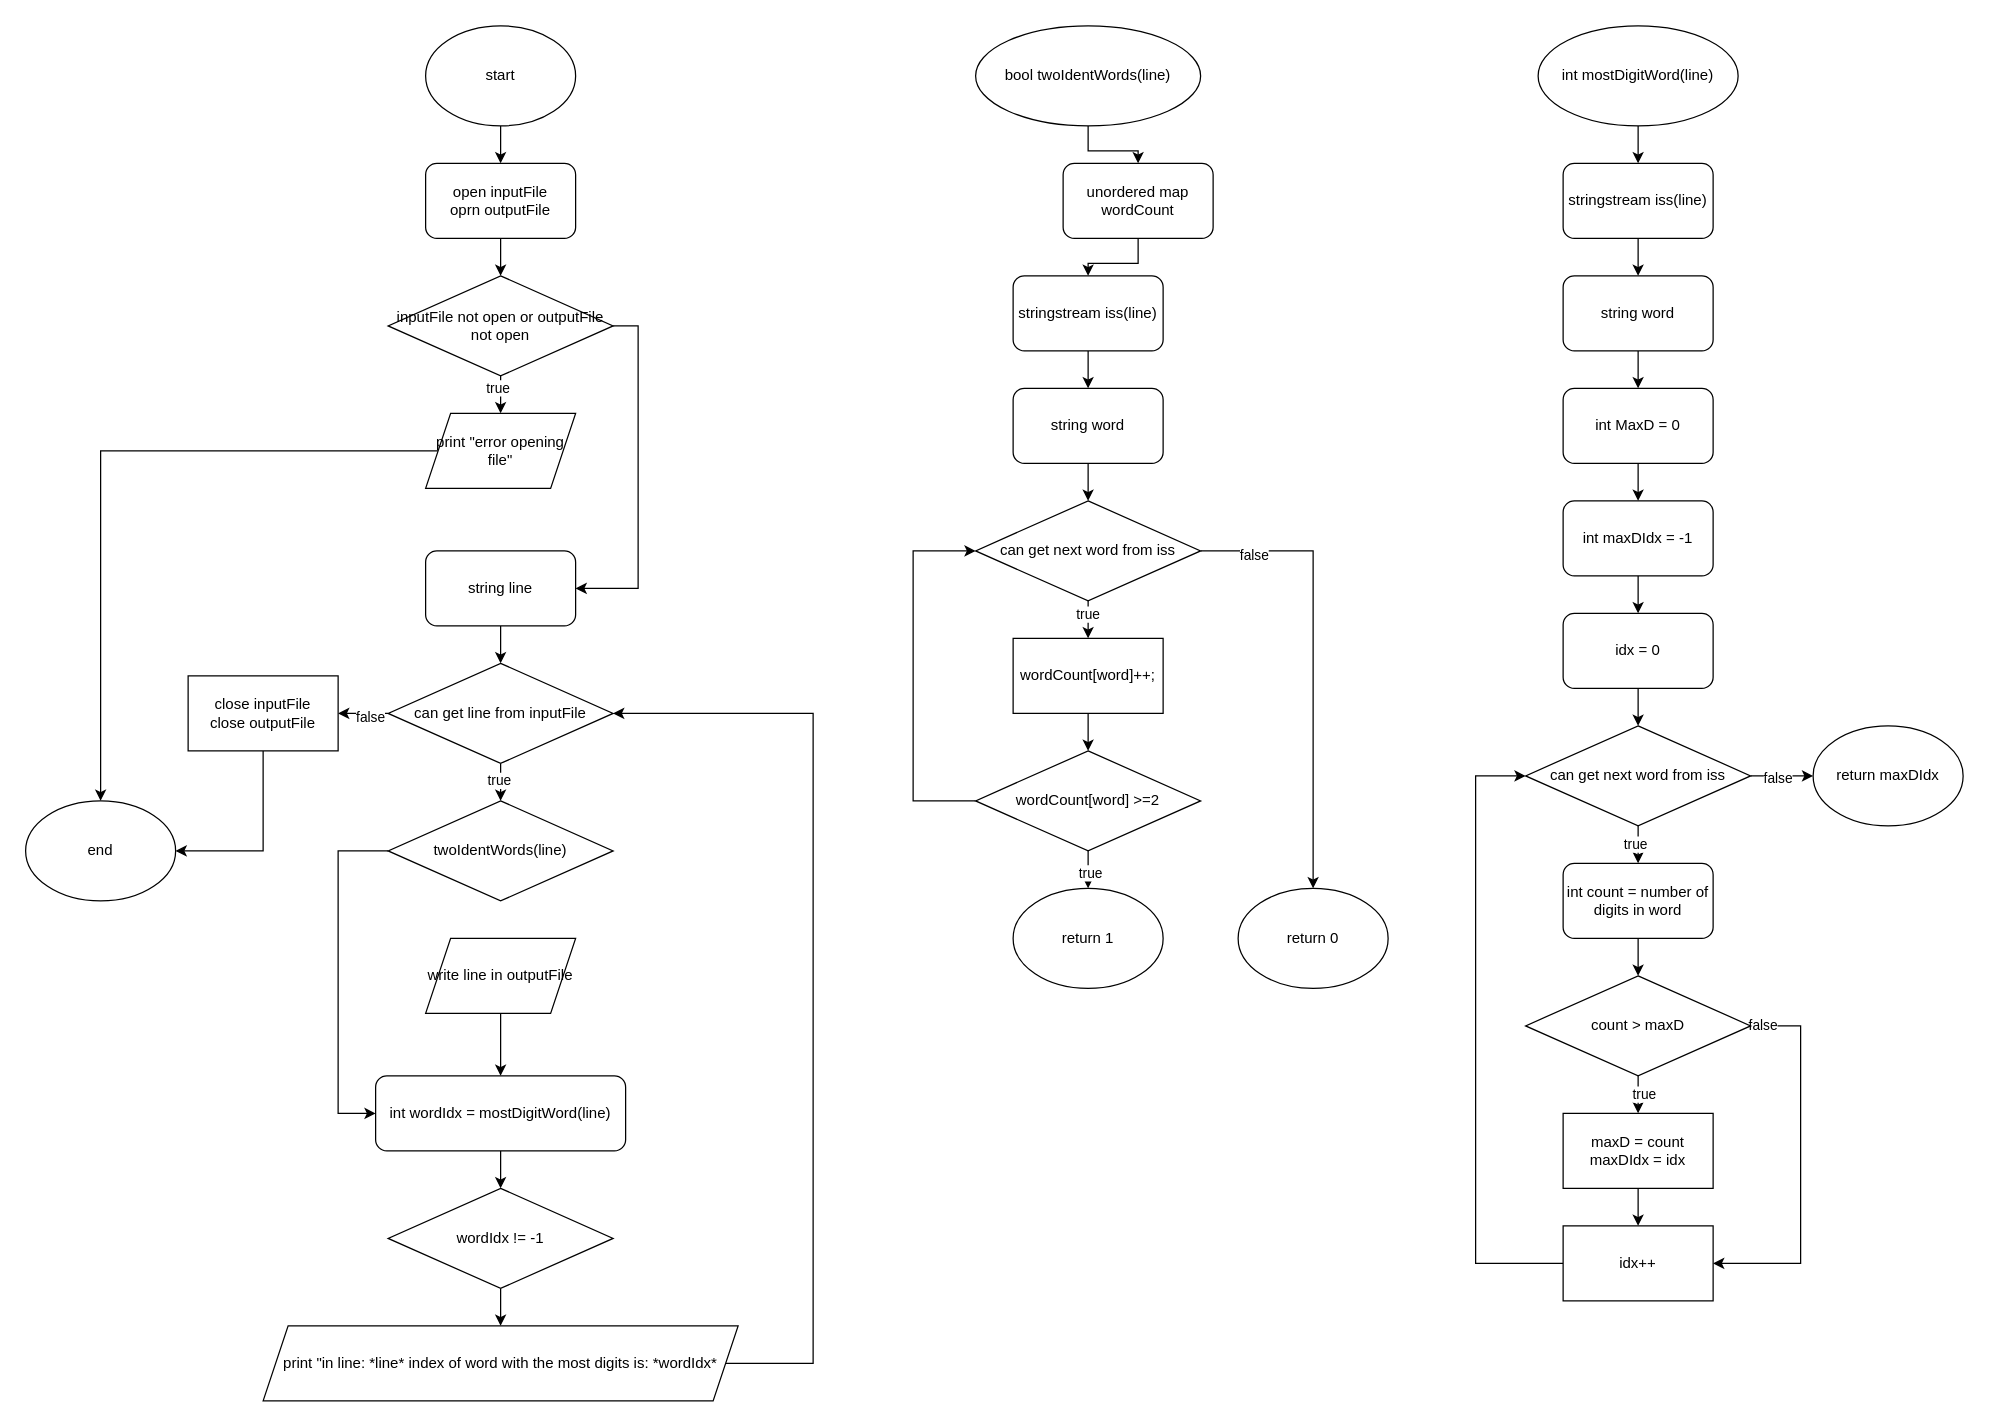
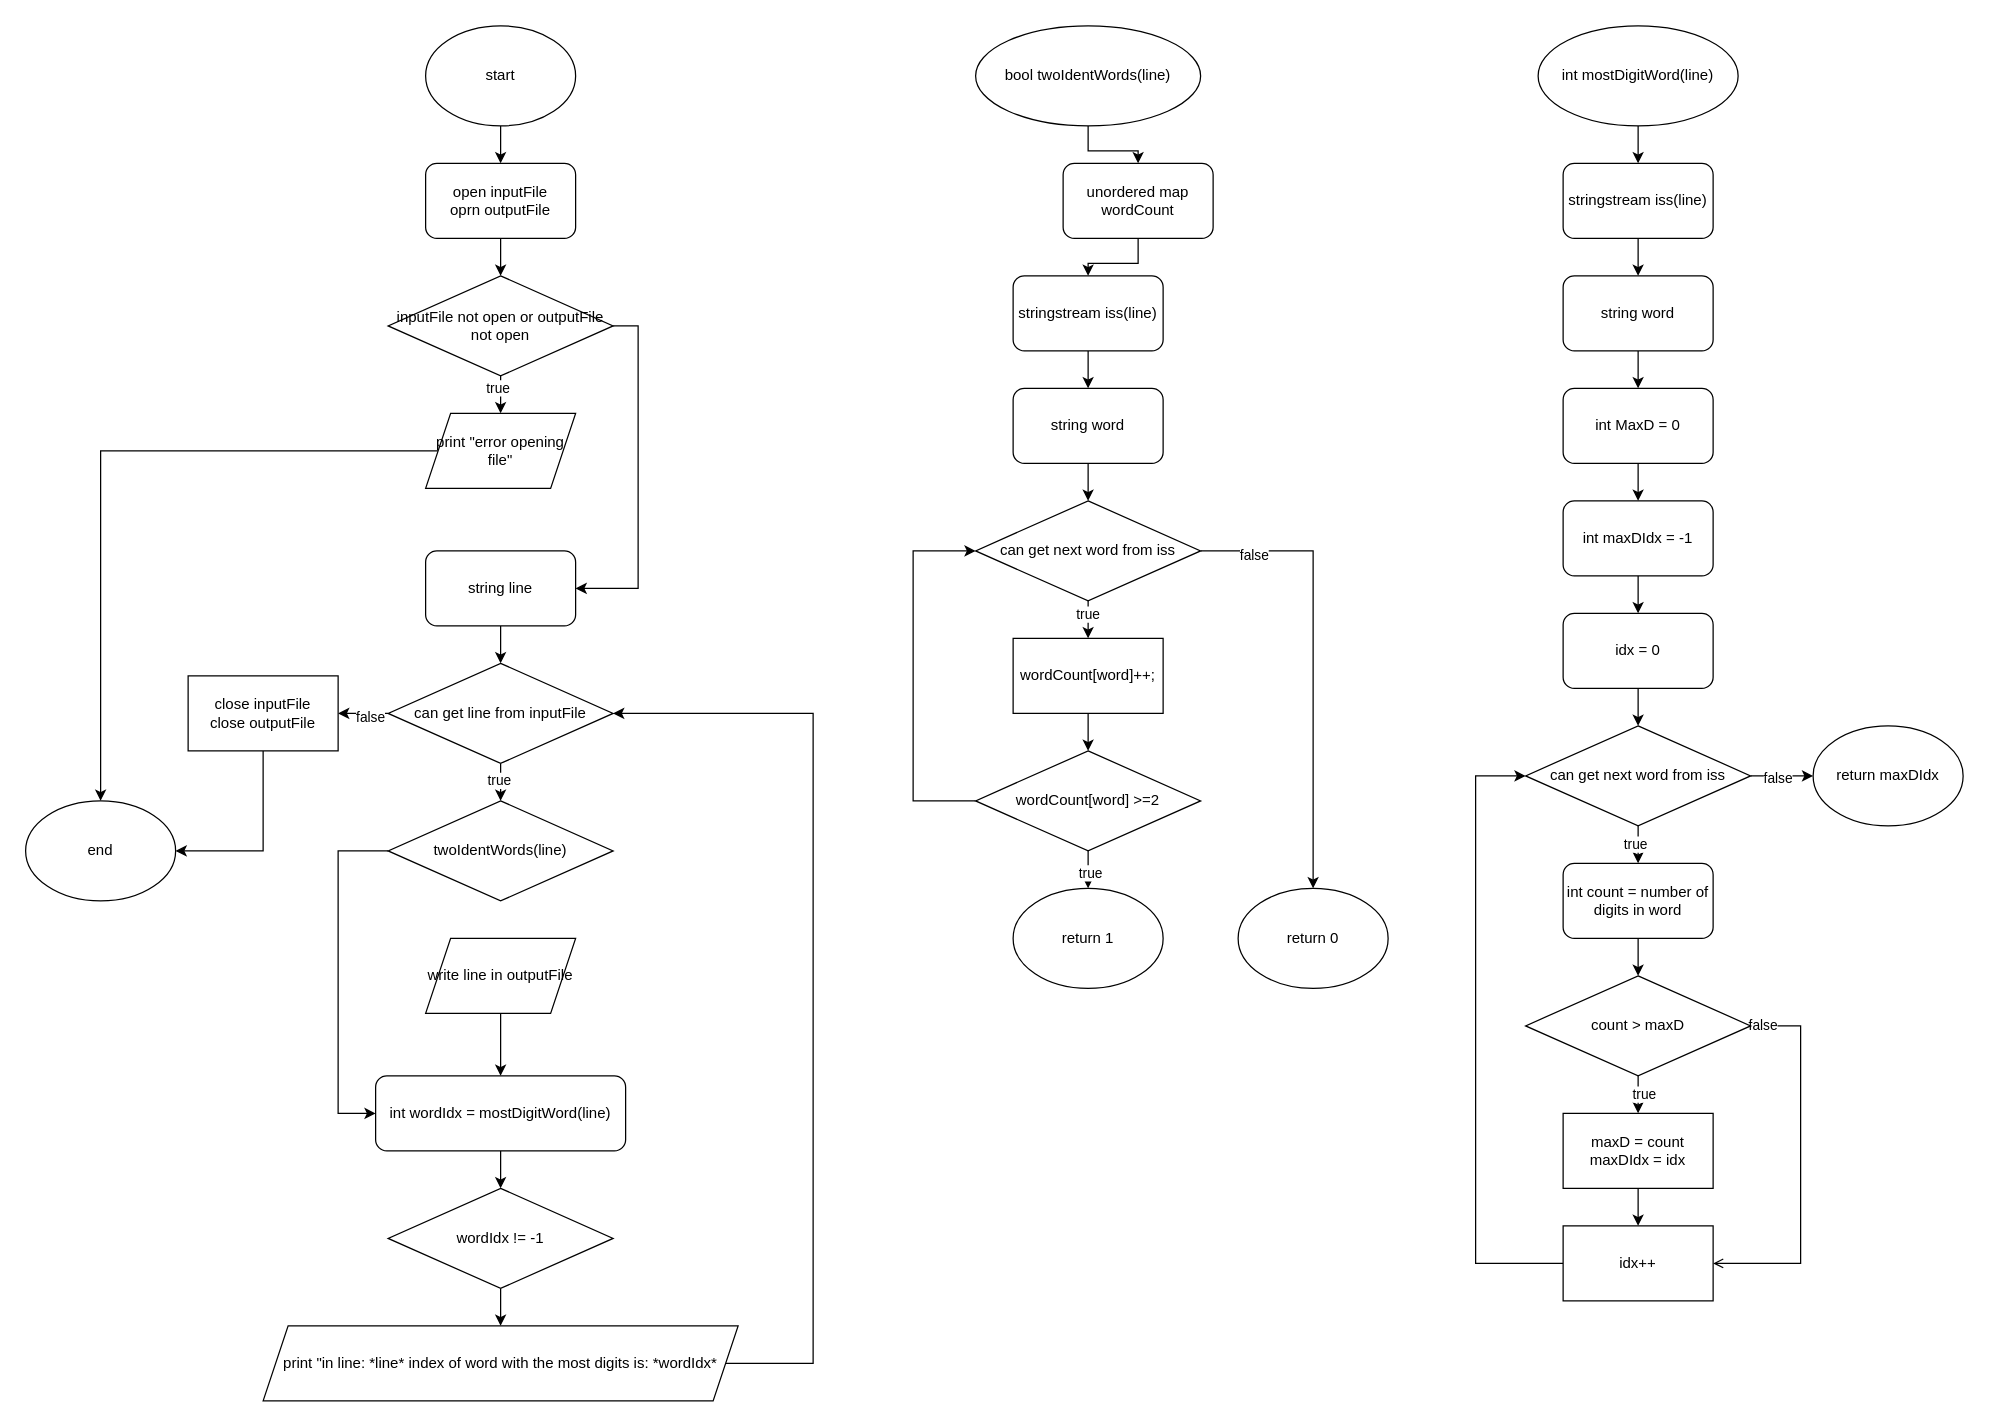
edge "count > maxD" -> "idx++": arrowhead classic -> open
